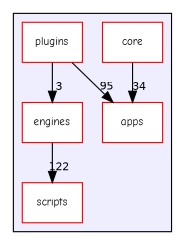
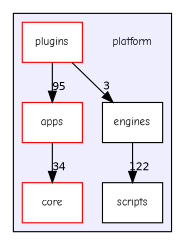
node "platform": added
edge "core" -> "apps": reversed
node "engines": color red -> black
node "scripts": color red -> black
